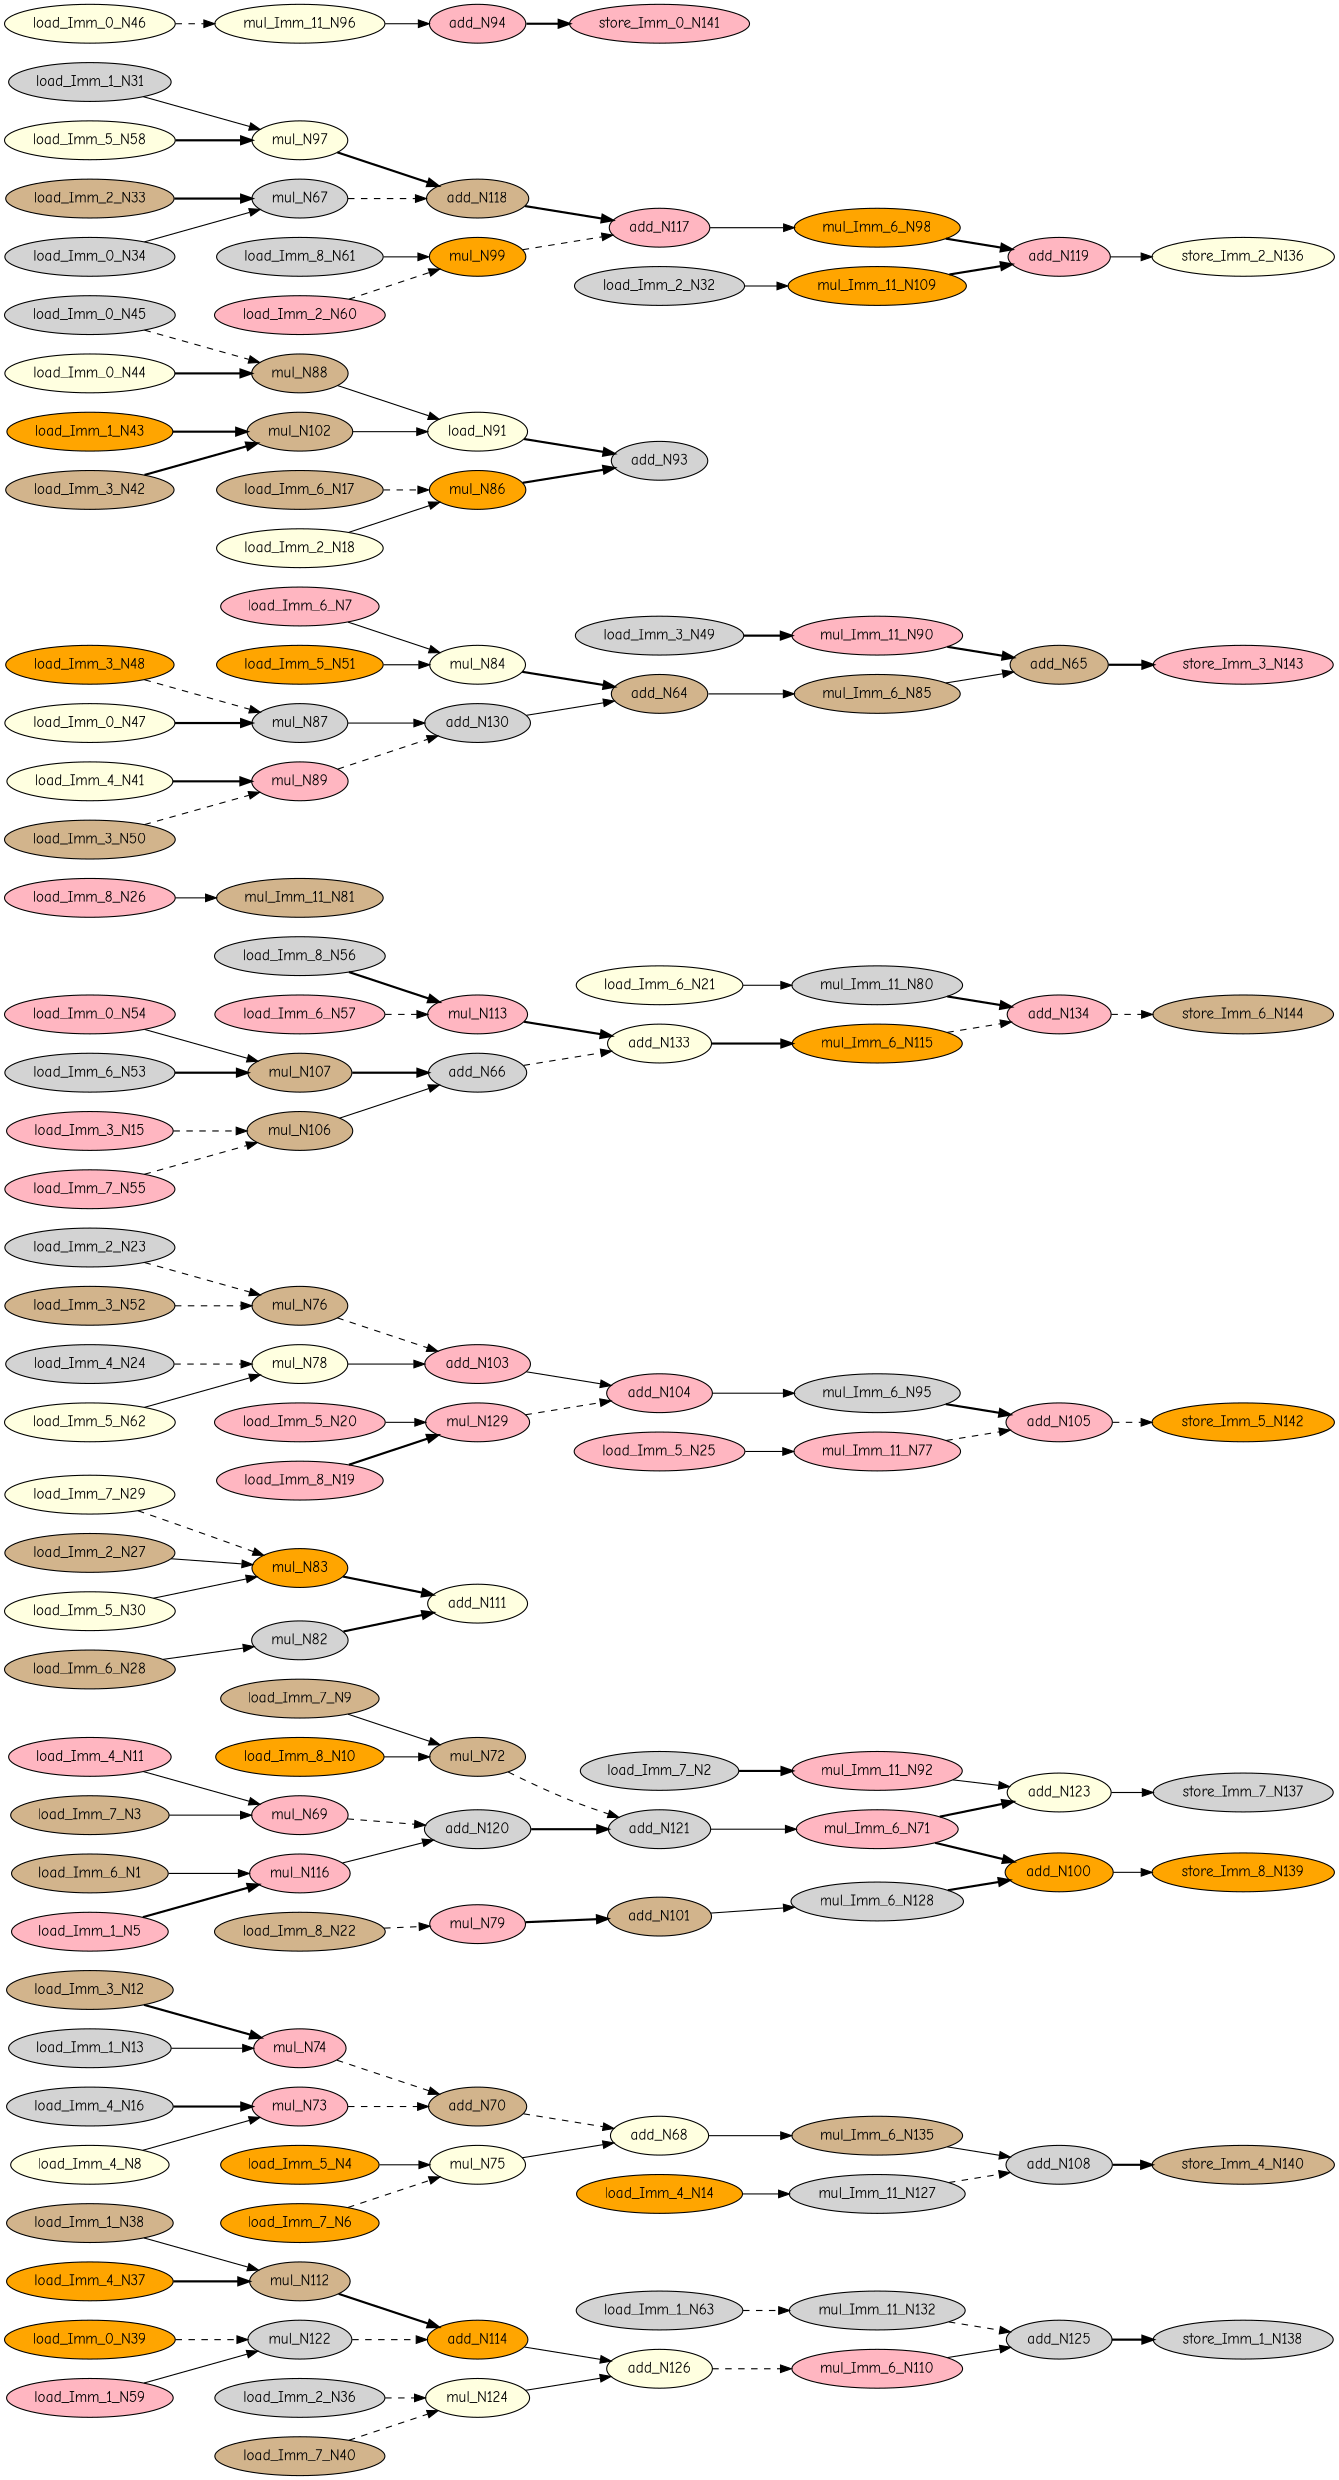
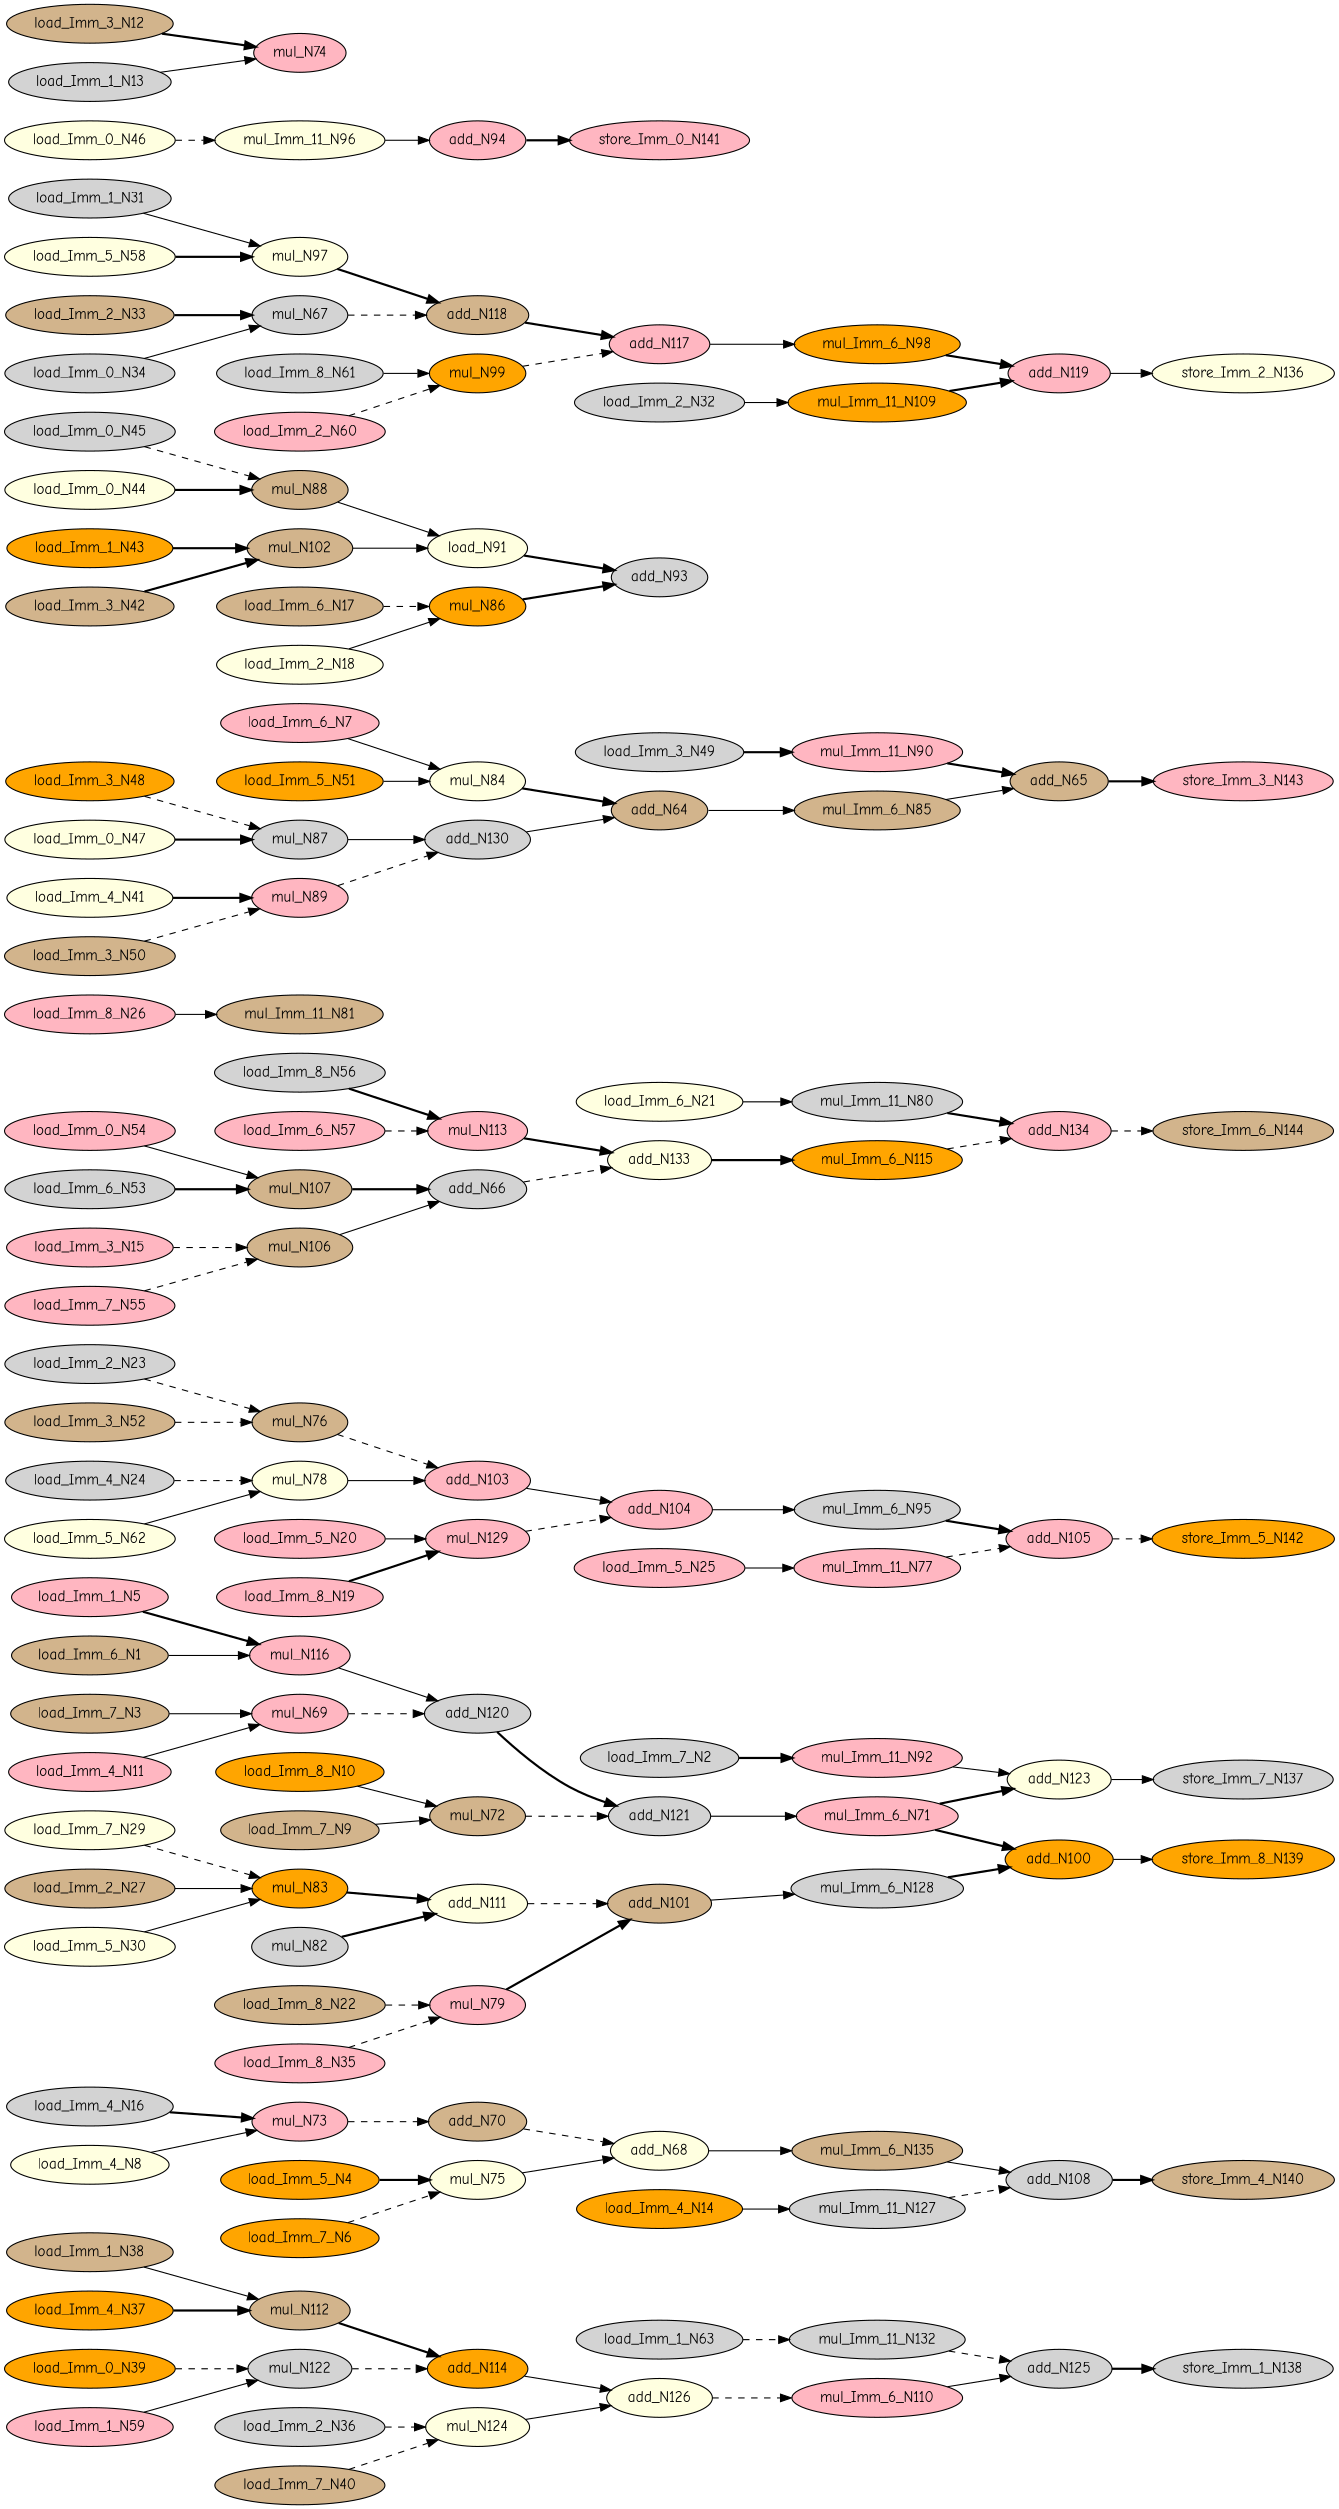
node "load_Imm_6_N28": removed
edge "add_N111" -> "add_N101": added
node "load_Imm_8_N35": added
edge "mul_N74" -> "add_N70": removed
edge "load_Imm_5_N4" -> "mul_N75": style solid -> bold
